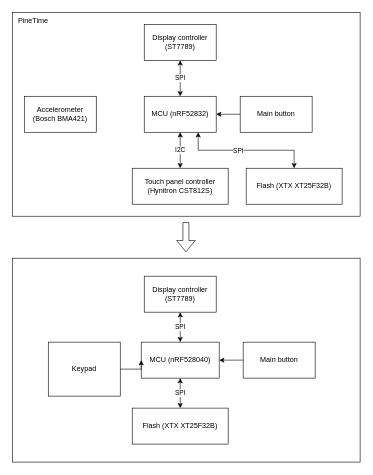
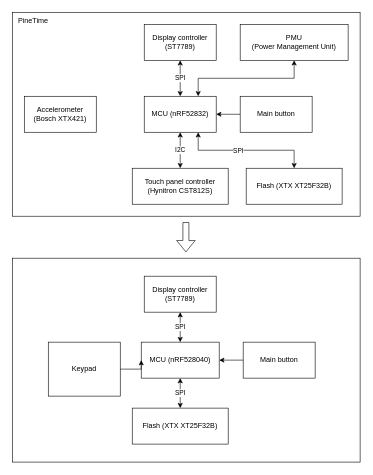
node "PMU (Power Management Unit)": added
edge "PMU (Power Management Unit)" -- "MCU (nRF52832)": added
node "Accelerometer (Bosch BMA421)": label "Accelerometer (Bosch BMA421)" -> "Accelerometer (Bosch XTX421)"
